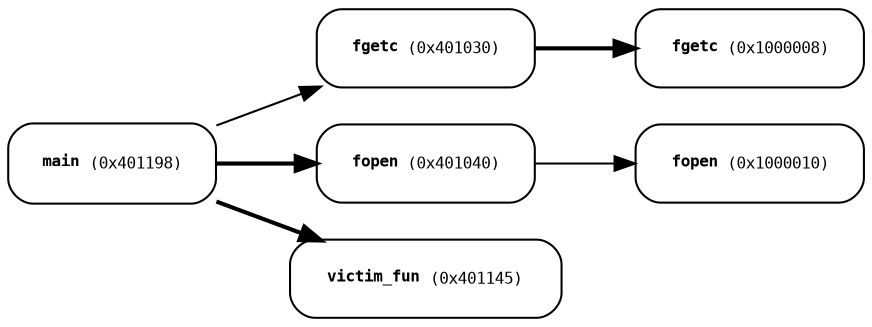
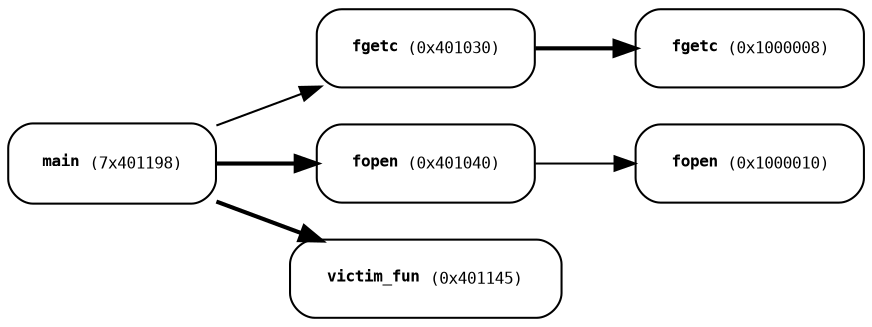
node "main": text "(0x401198)" -> "(7x401198)"
